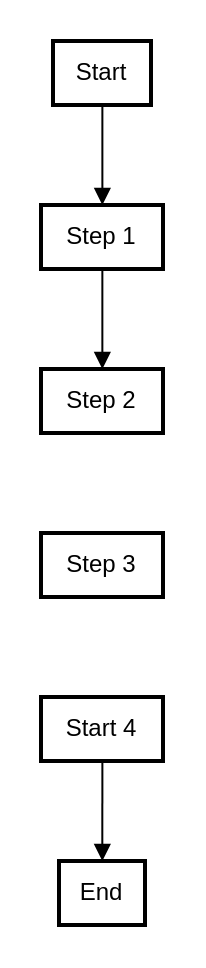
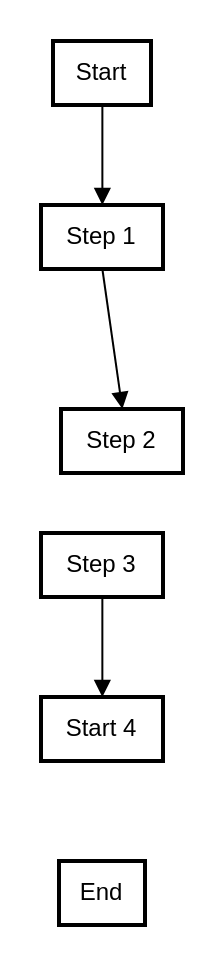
node "Step 2": moved (102, 401) -> (122, 441)
edge "Step 3" -> "Start 4": added
edge "Start 4" -> "End": removed
